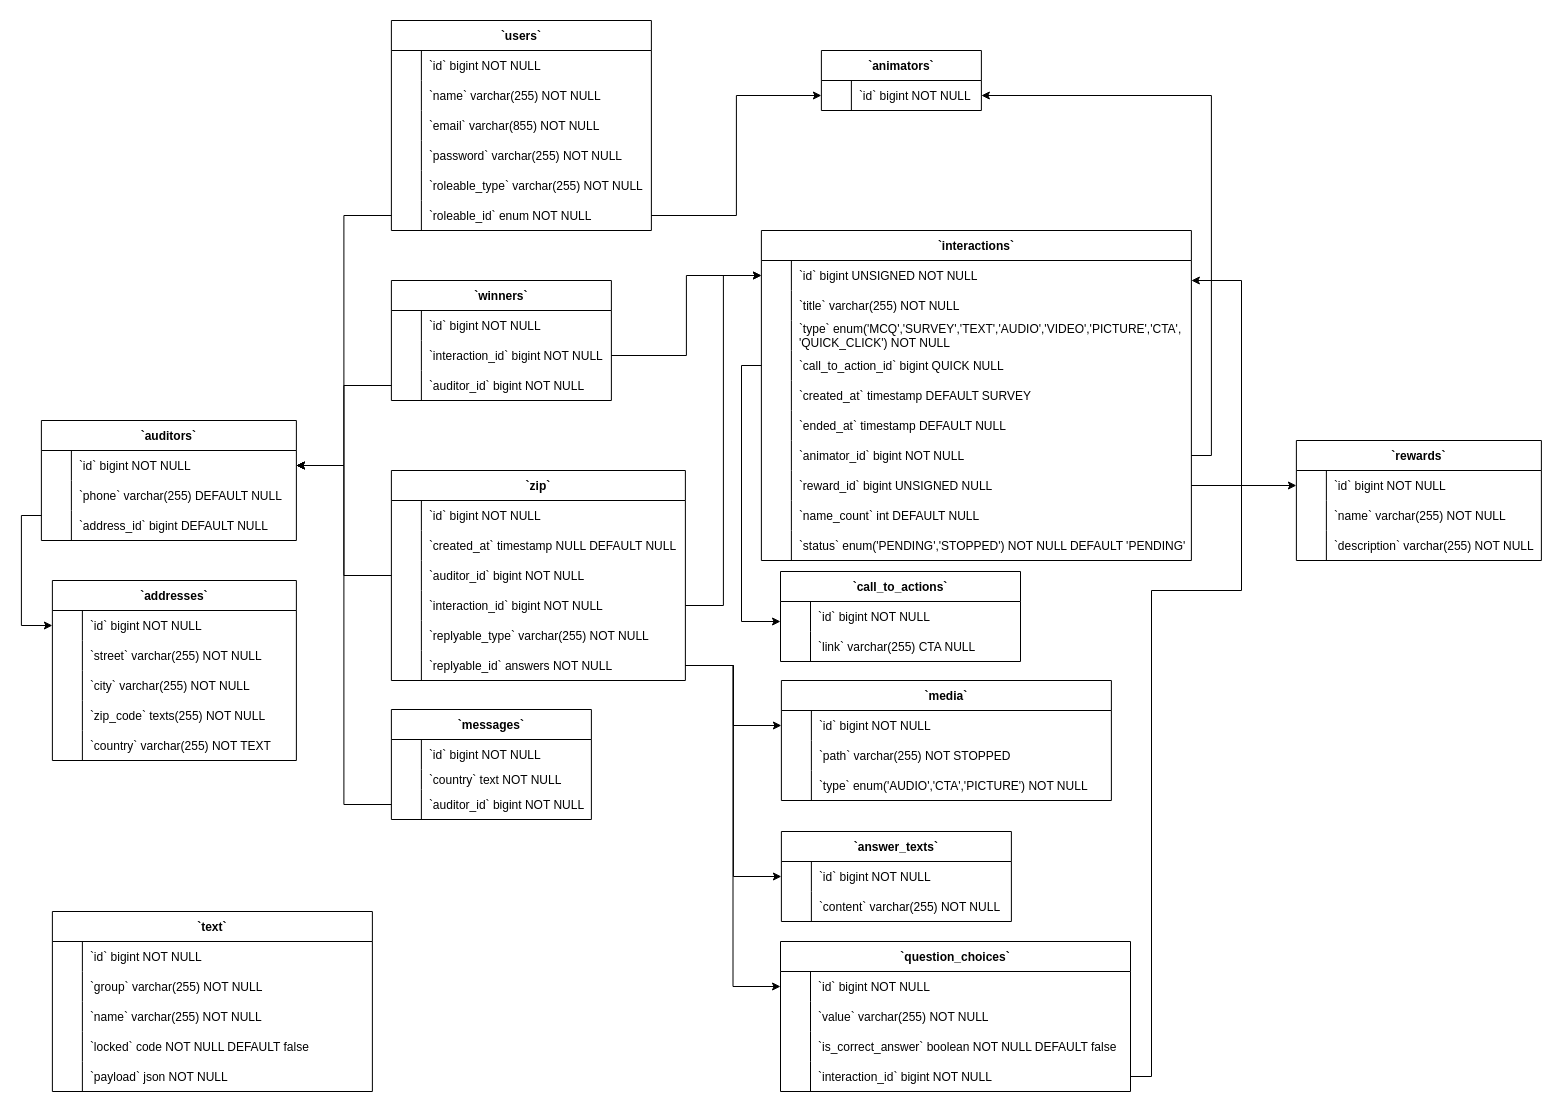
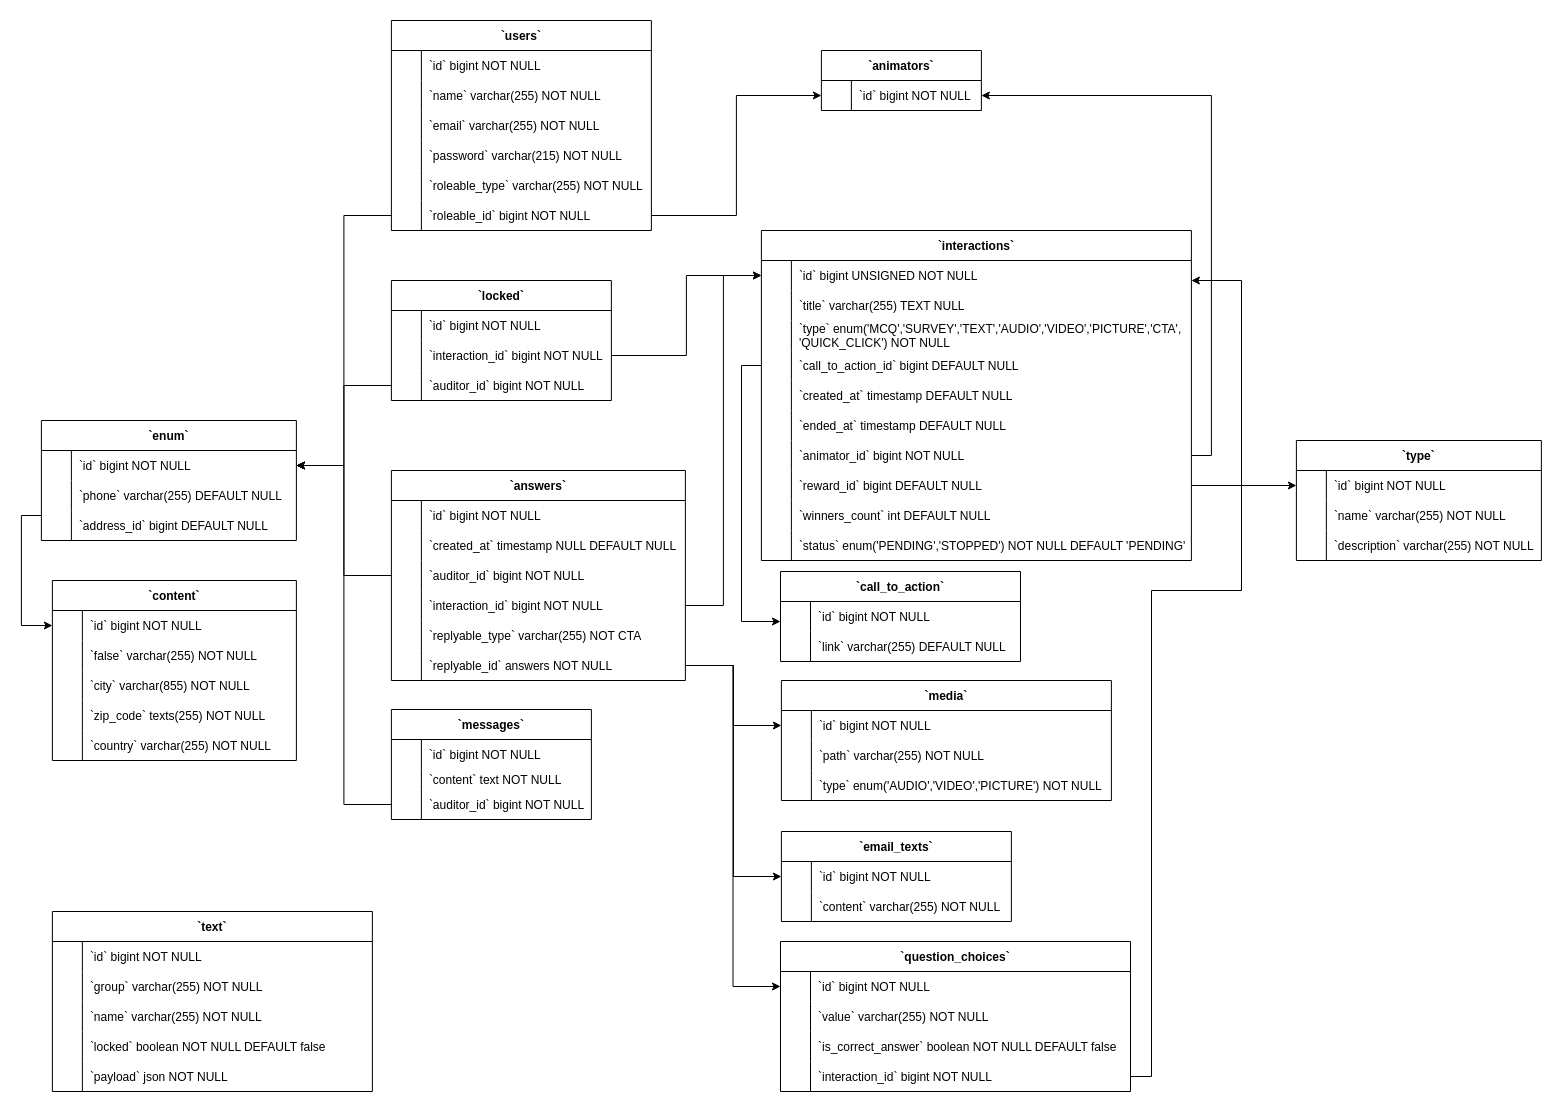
node "`email` varchar(855) NOT NULL": label "`email` varchar(855) NOT NULL" -> "`email` varchar(255) NOT NULL"
node "`password` varchar(255) NOT NULL": label "`password` varchar(255) NOT NULL" -> "`password` varchar(215) NOT NULL"
node "`roleable_id` enum NOT NULL": label "`roleable_id` enum NOT NULL" -> "`roleable_id` bigint NOT NULL"
node "`winners`": label "`winners`" -> "`locked`"
node "`title` varchar(255) NOT NULL": label "`title` varchar(255) NOT NULL" -> "`title` varchar(255) TEXT NULL"
node "`call_to_action_id` bigint QUICK NULL": label "`call_to_action_id` bigint QUICK NULL" -> "`call_to_action_id` bigint DEFAULT NULL"
node "`created_at` timestamp DEFAULT SURVEY": label "`created_at` timestamp DEFAULT SURVEY" -> "`created_at` timestamp DEFAULT NULL"
node "`auditors`": label "`auditors`" -> "`enum`"
node "`rewards`": label "`rewards`" -> "`type`"
node "`zip`": label "`zip`" -> "`answers`"
node "`reward_id` bigint UNSIGNED NULL": label "`reward_id` bigint UNSIGNED NULL" -> "`reward_id` bigint DEFAULT NULL"
node "`name_count` int DEFAULT NULL": label "`name_count` int DEFAULT NULL" -> "`winners_count` int DEFAULT NULL"
node "`call_to_actions`": label "`call_to_actions`" -> "`call_to_action`"
node "`addresses`": label "`addresses`" -> "`content`"
node "`replyable_type` varchar(255) NOT NULL": label "`replyable_type` varchar(255) NOT NULL" -> "`replyable_type` varchar(255) NOT CTA"
node "`link` varchar(255) CTA NULL": label "`link` varchar(255) CTA NULL" -> "`link` varchar(255) DEFAULT NULL"
node "`street` varchar(255) NOT NULL": label "`street` varchar(255) NOT NULL" -> "`false` varchar(255) NOT NULL"
node "`city` varchar(255) NOT NULL": label "`city` varchar(255) NOT NULL" -> "`city` varchar(855) NOT NULL"
node "`country` varchar(255) NOT TEXT": label "`country` varchar(255) NOT TEXT" -> "`country` varchar(255) NOT NULL"
node "`path` varchar(255) NOT STOPPED": label "`path` varchar(255) NOT STOPPED" -> "`path` varchar(255) NOT NULL"
node "`country` text NOT NULL": label "`country` text NOT NULL" -> "`content` text NOT NULL"
node "`type` enum('AUDIO','CTA','PICTURE') NOT NULL": label "`type` enum('AUDIO','CTA','PICTURE') NOT NULL" -> "`type` enum('AUDIO','VIDEO','PICTURE') NOT NULL"
node "`answer_texts`": label "`answer_texts`" -> "`email_texts`"
node "`locked` code NOT NULL DEFAULT false": label "`locked` code NOT NULL DEFAULT false" -> "`locked` boolean NOT NULL DEFAULT false"
